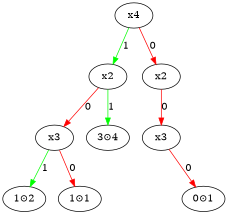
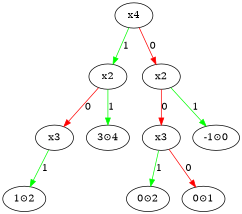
node "-1⊙0": added
node "1⊙1": removed
node "0⊙2": added
